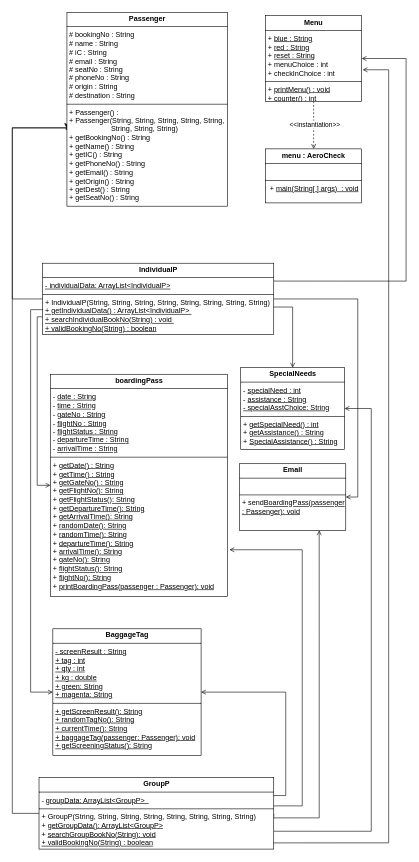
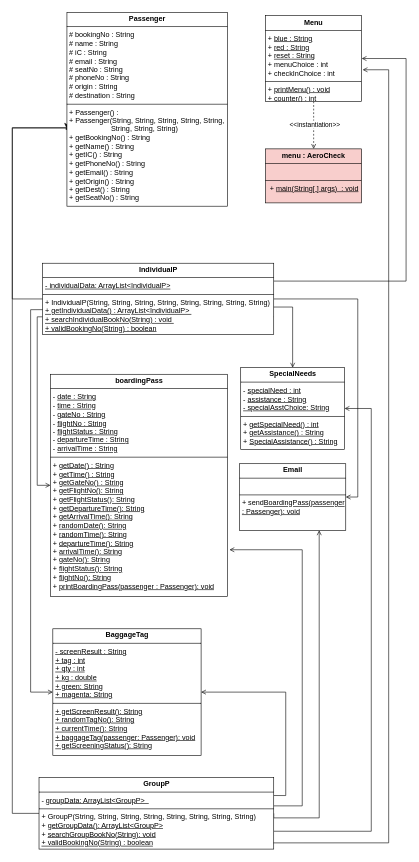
node "menu : AeroCheck + main(String[ ] args) : void": fillcolor #ffffff -> #f8cecc
